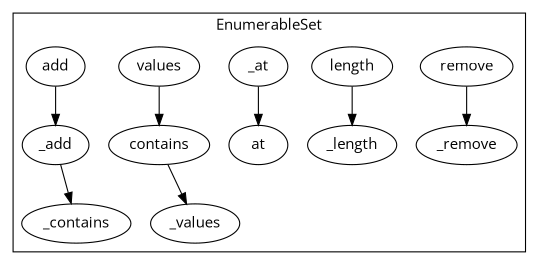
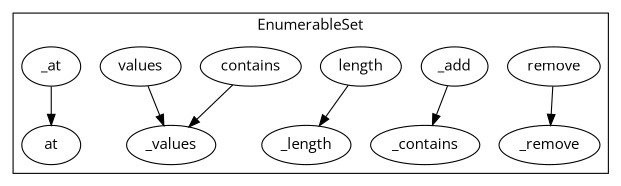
node "add": removed
edge "values" -> "contains": now "values" -> "_values"
